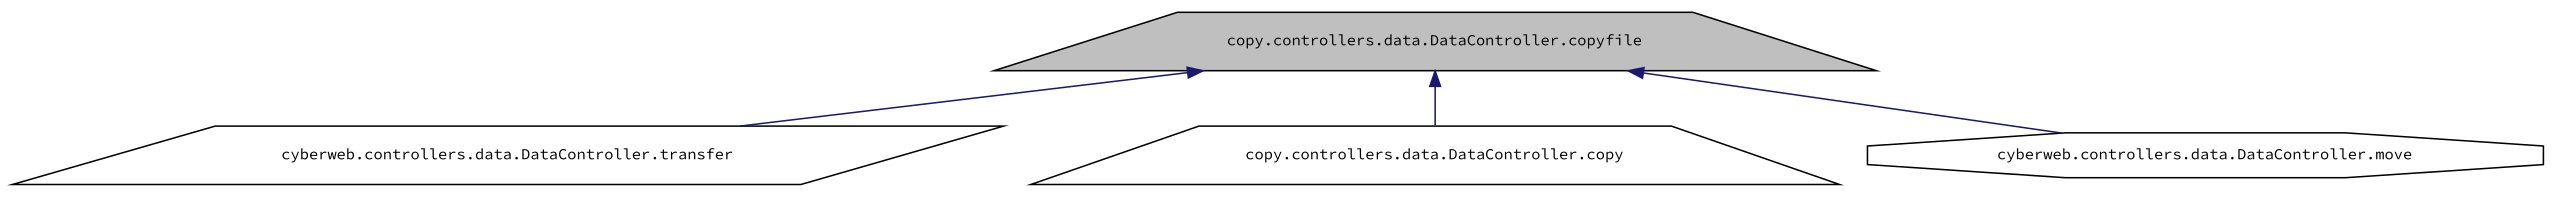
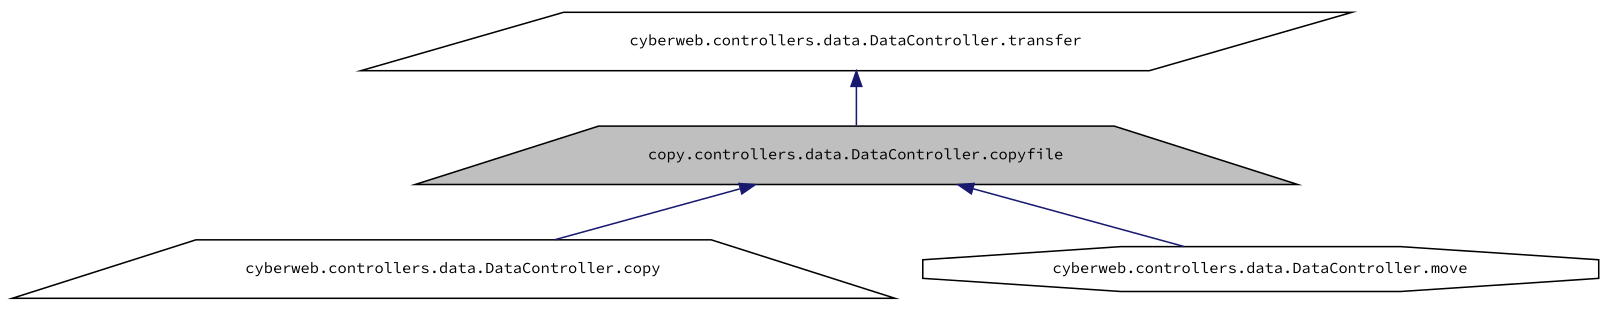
edge "cyberweb.controllers.data.DataController.transfer" -> "copy.controllers.data.DataController.copyfile": reversed
node "copy.controllers.data.DataController.copy": label "copy.controllers.data.DataController.copy" -> "cyberweb.controllers.data.DataController.copy"
